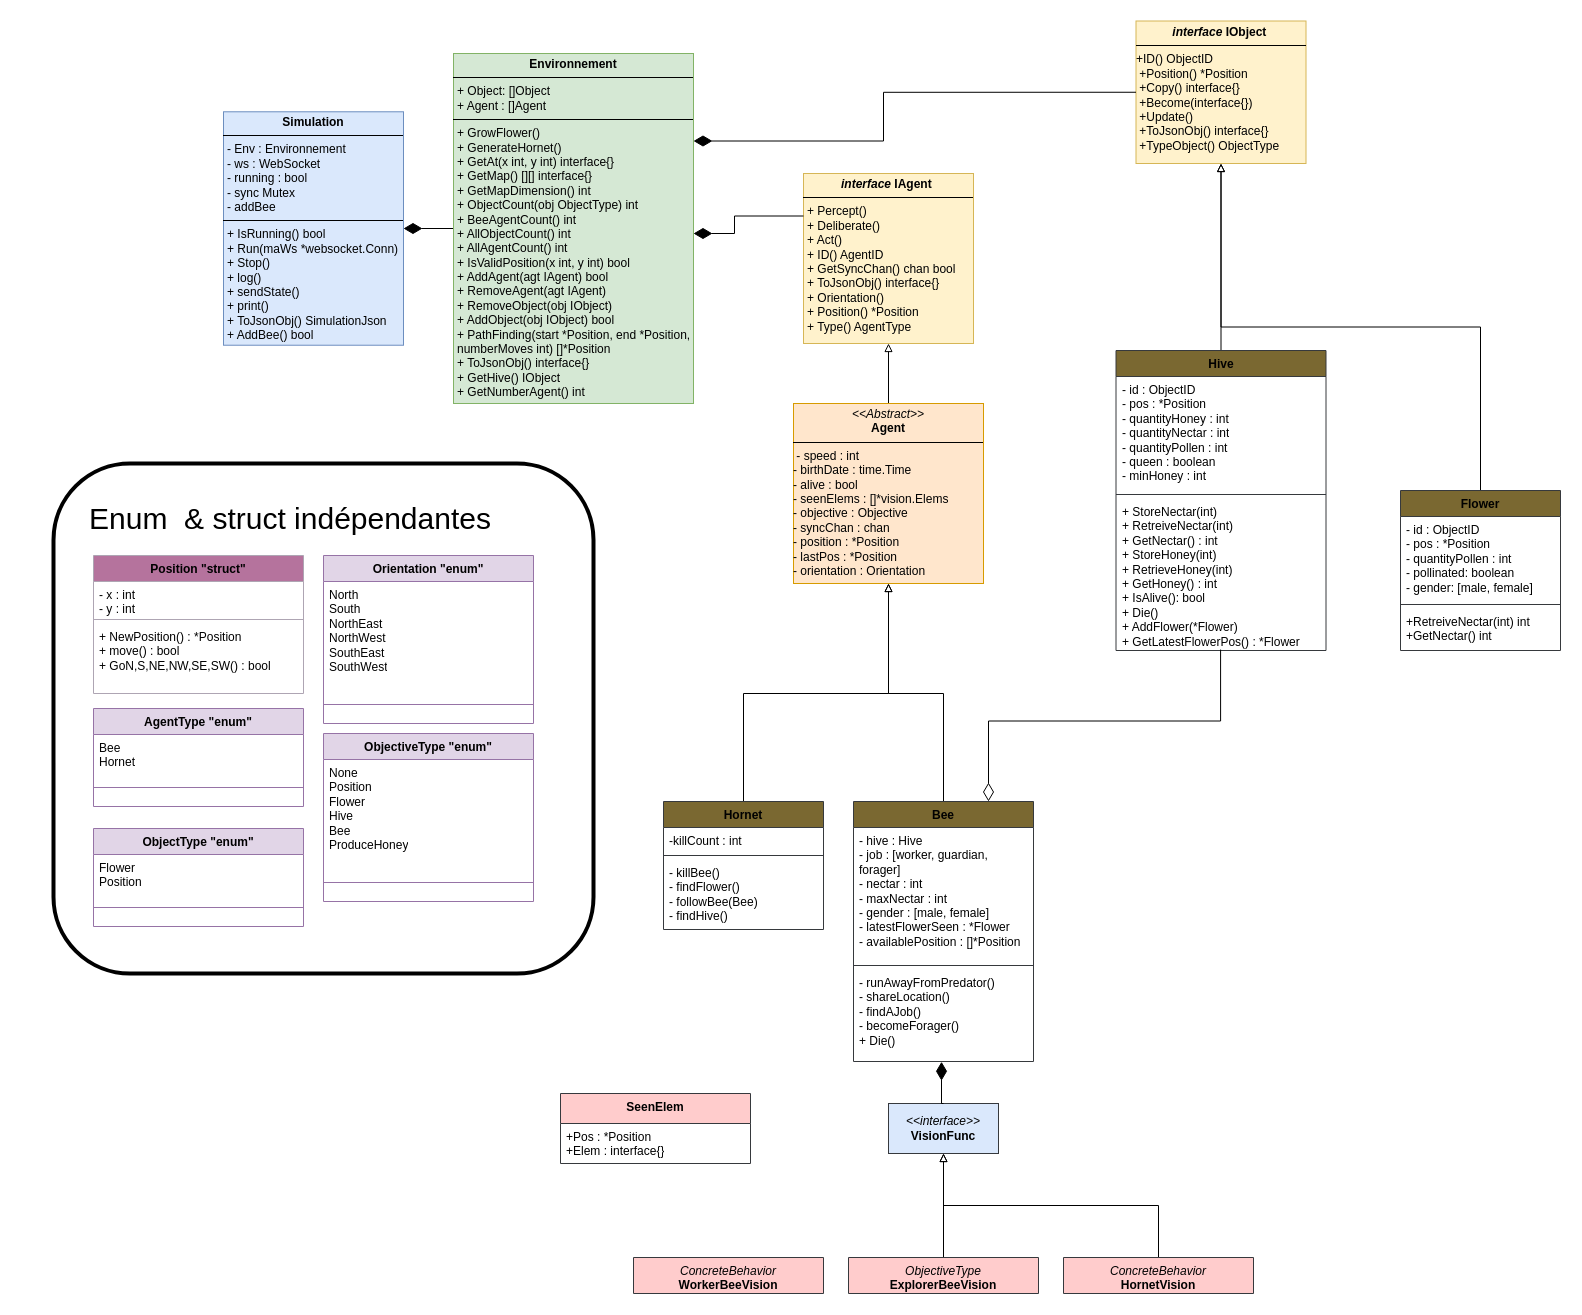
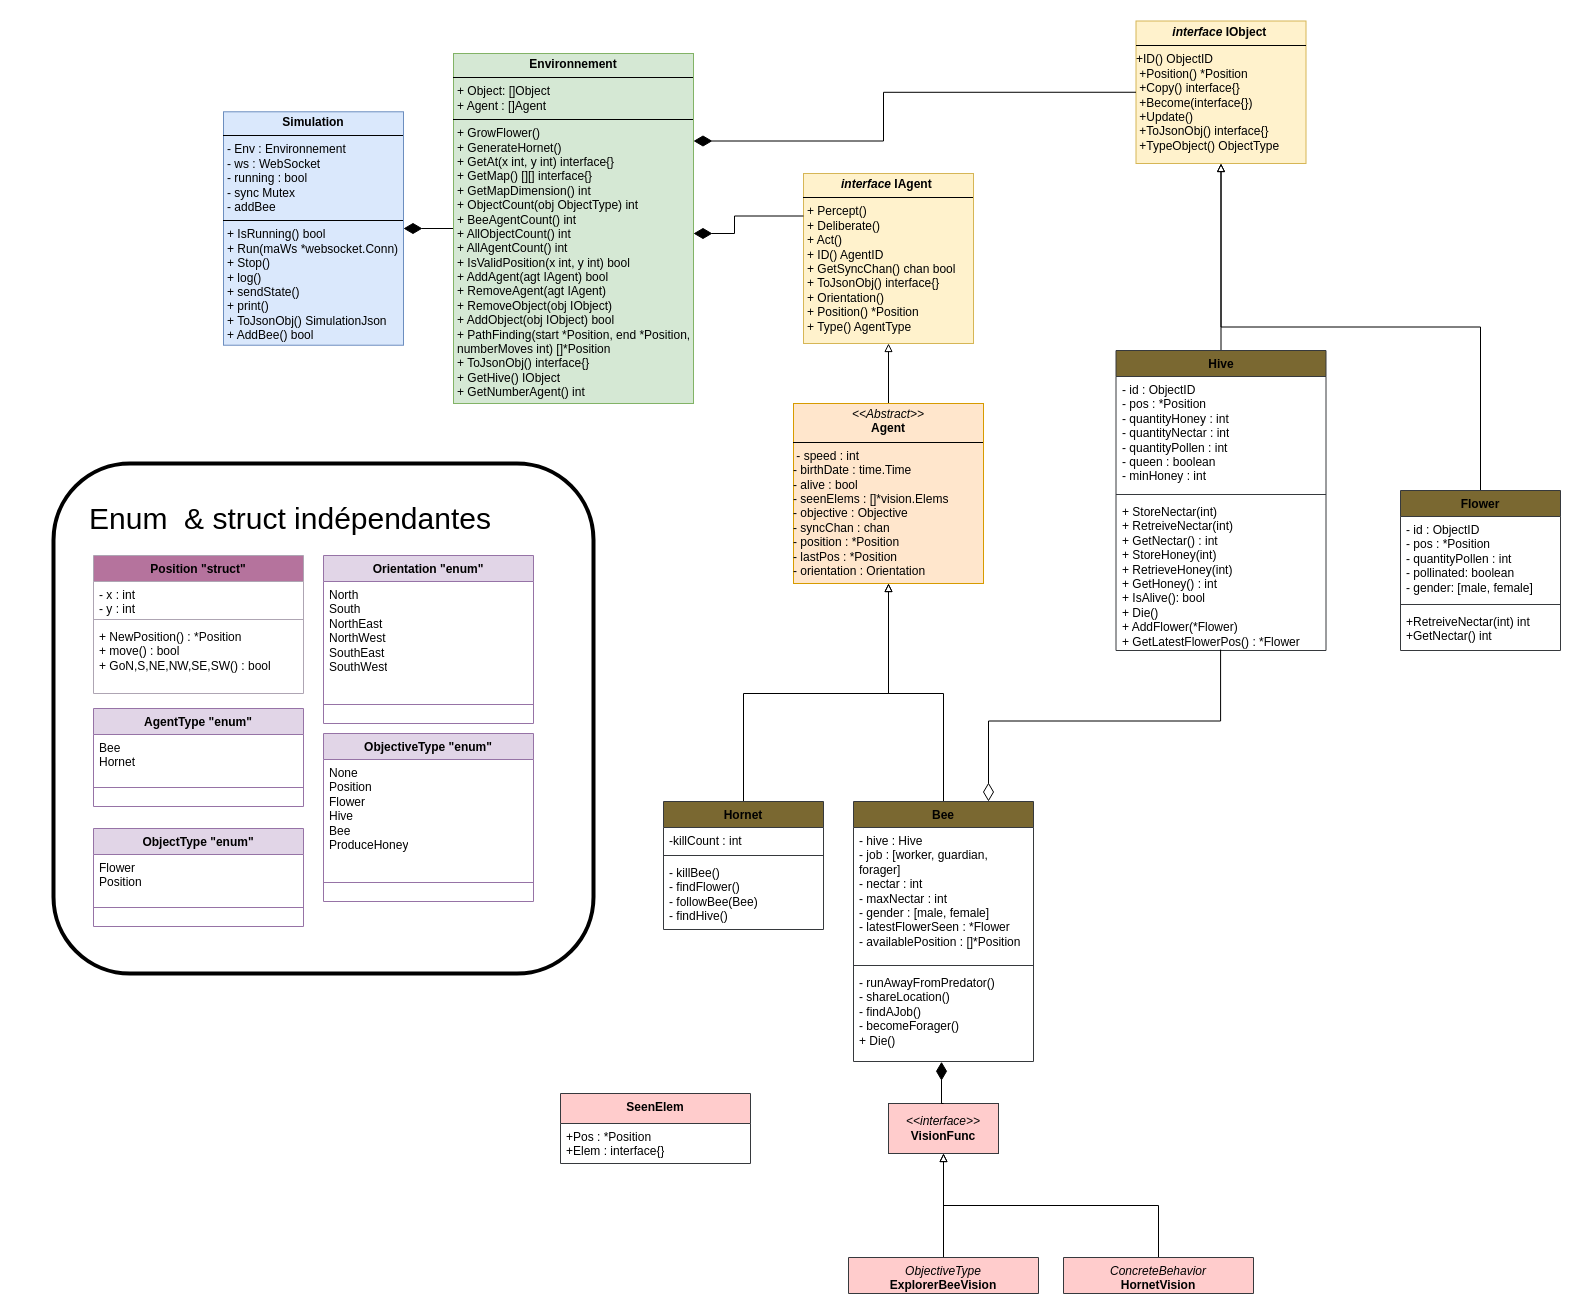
node "<<interface>> VisionFunc": fillcolor #dae8fc -> #ffcccc
node "ConcreteBehavior WorkerBeeVision": removed
